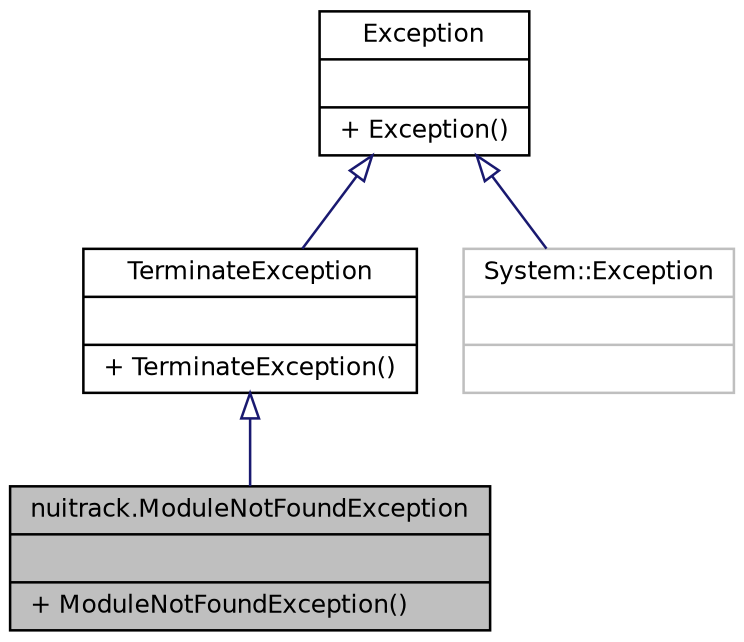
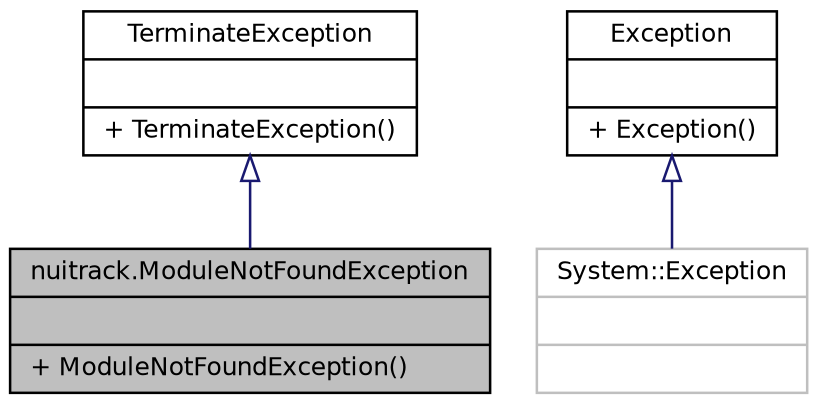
edge "TerminateException" -> "Exception": removed
